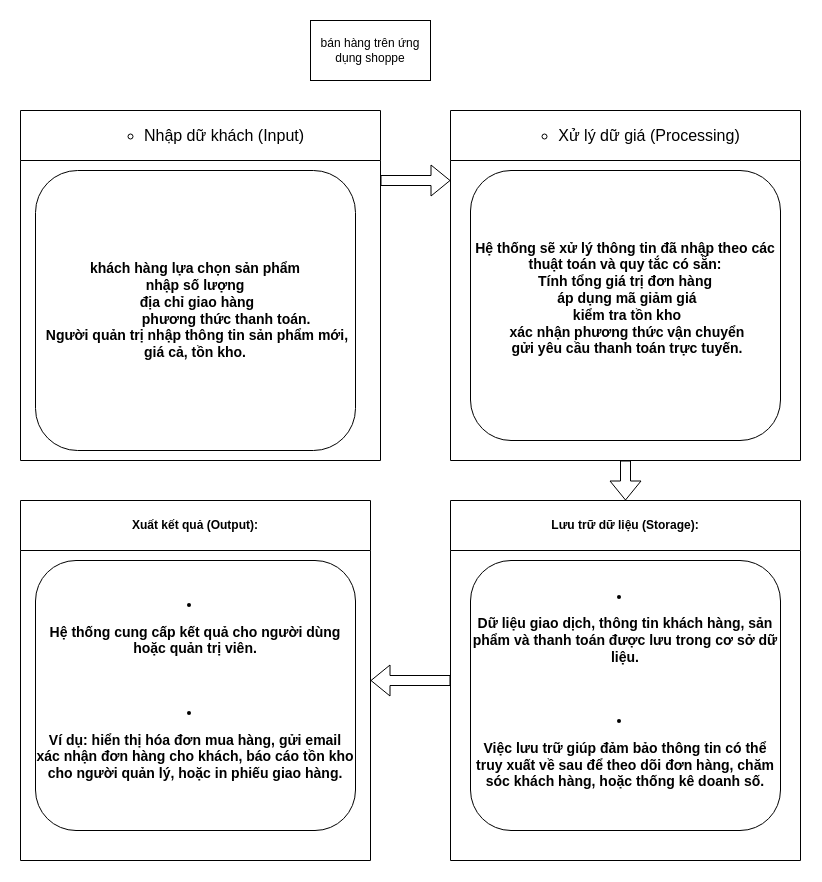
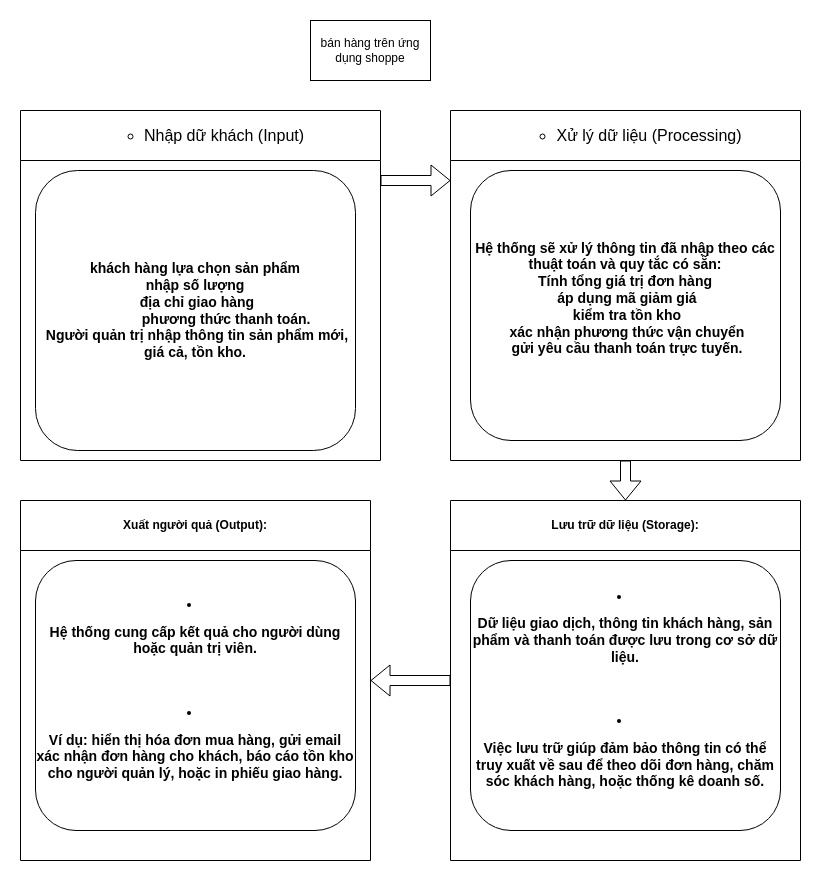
node "Xử lý dữ giá (Processing)": label "Xử lý dữ giá (Processing)" -> "Xử lý dữ liệu (Processing)"
node "Xuất kết quả (Output):": label "Xuất kết quả (Output):" -> "Xuất người quả (Output):"
